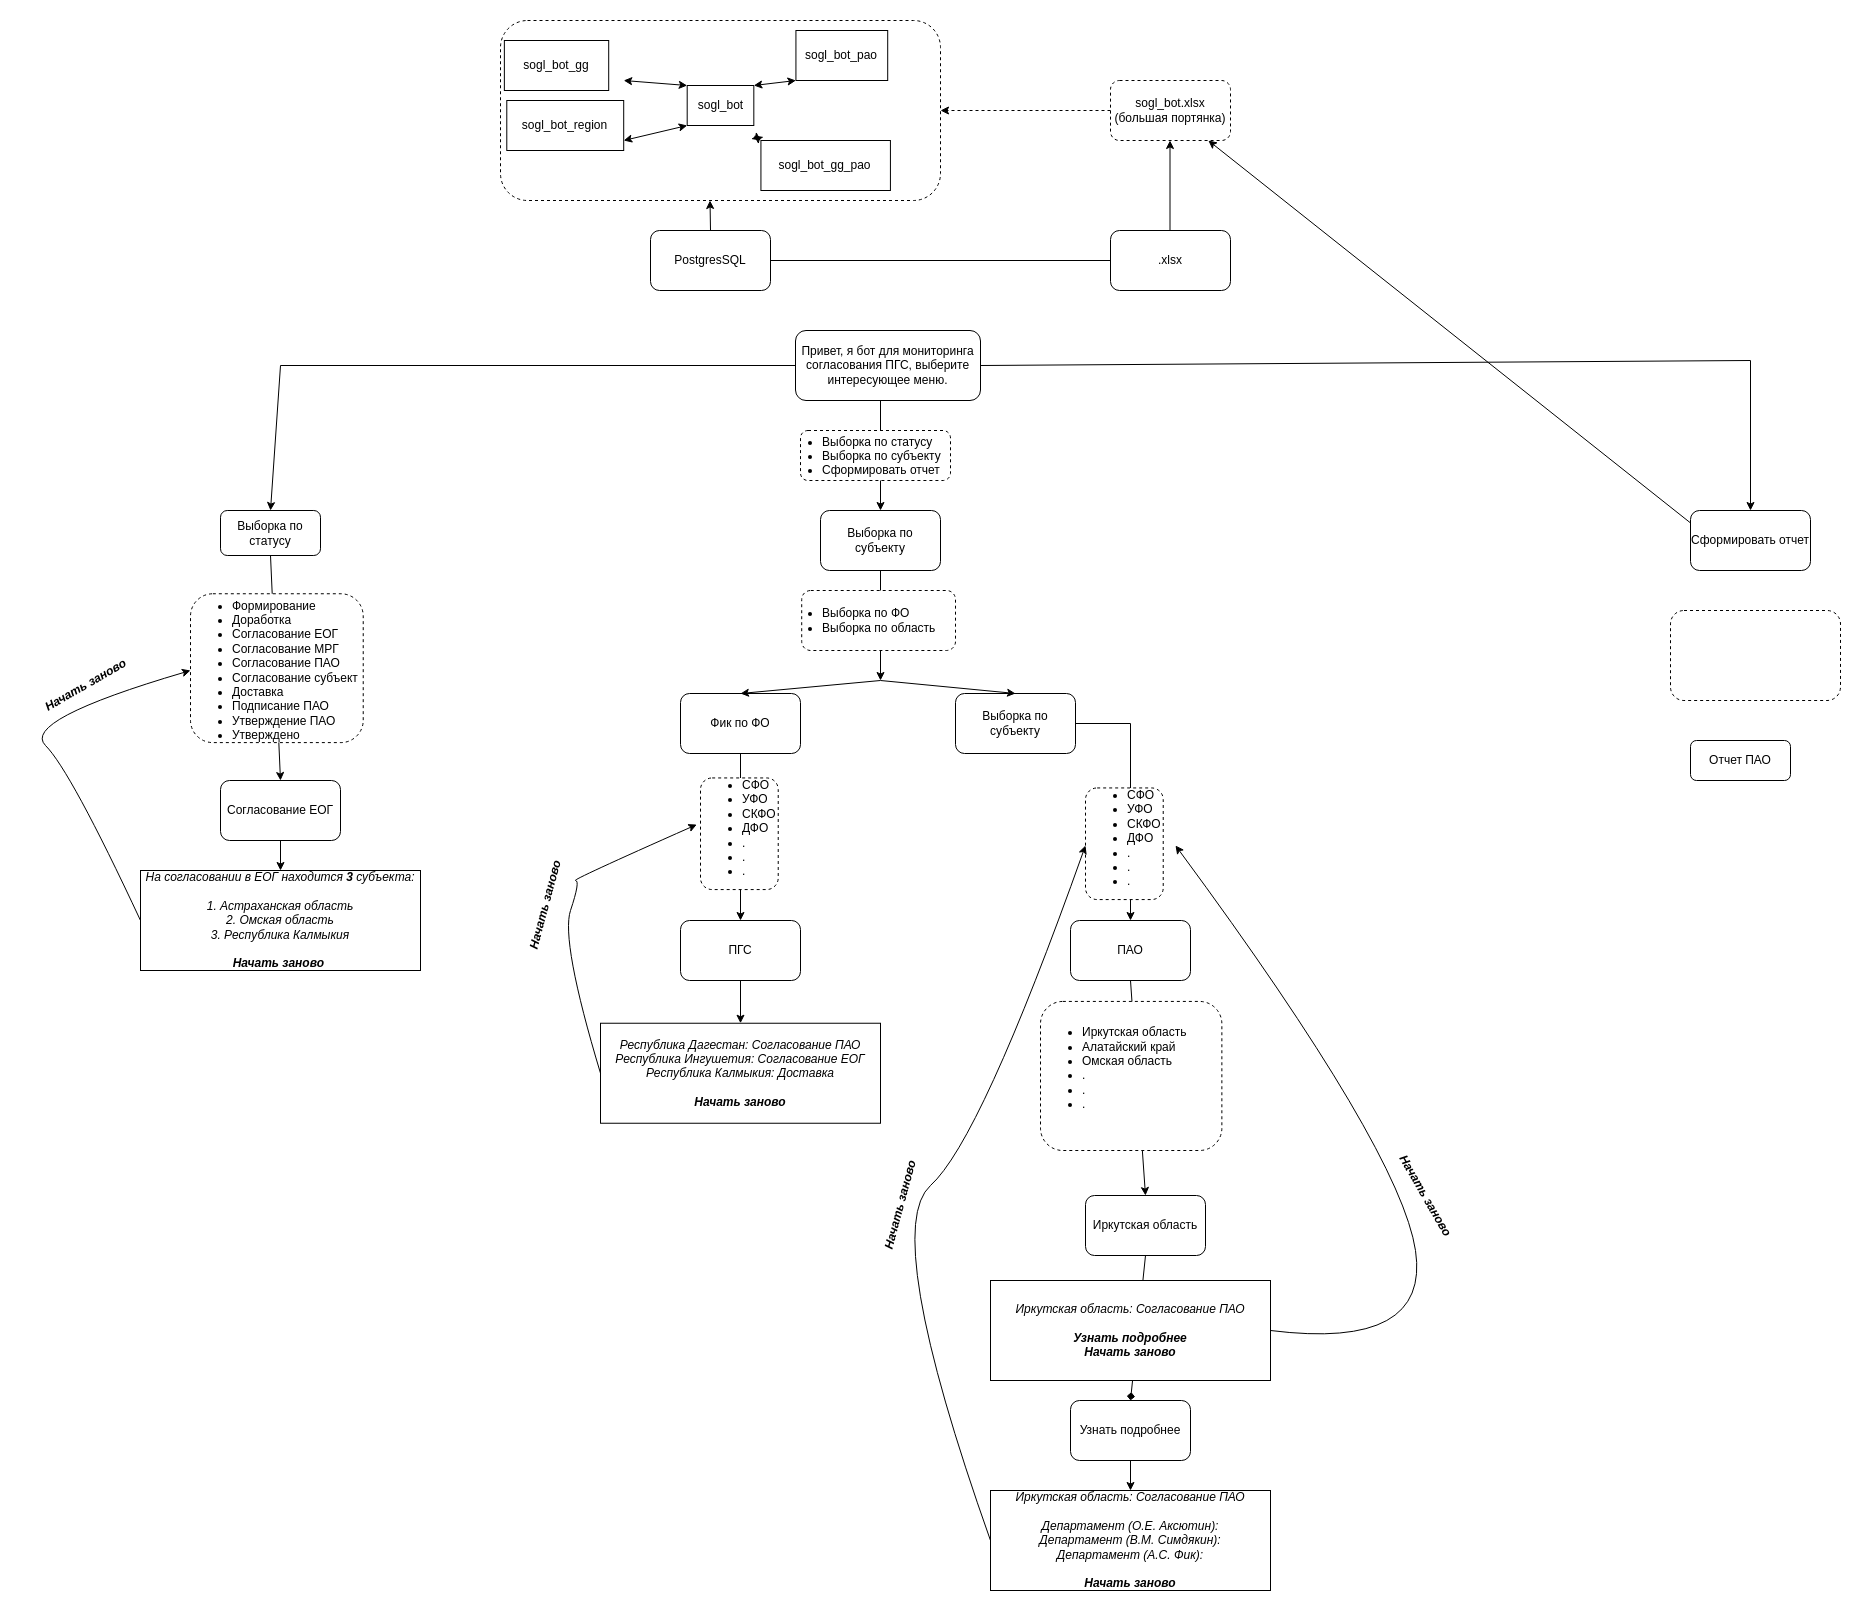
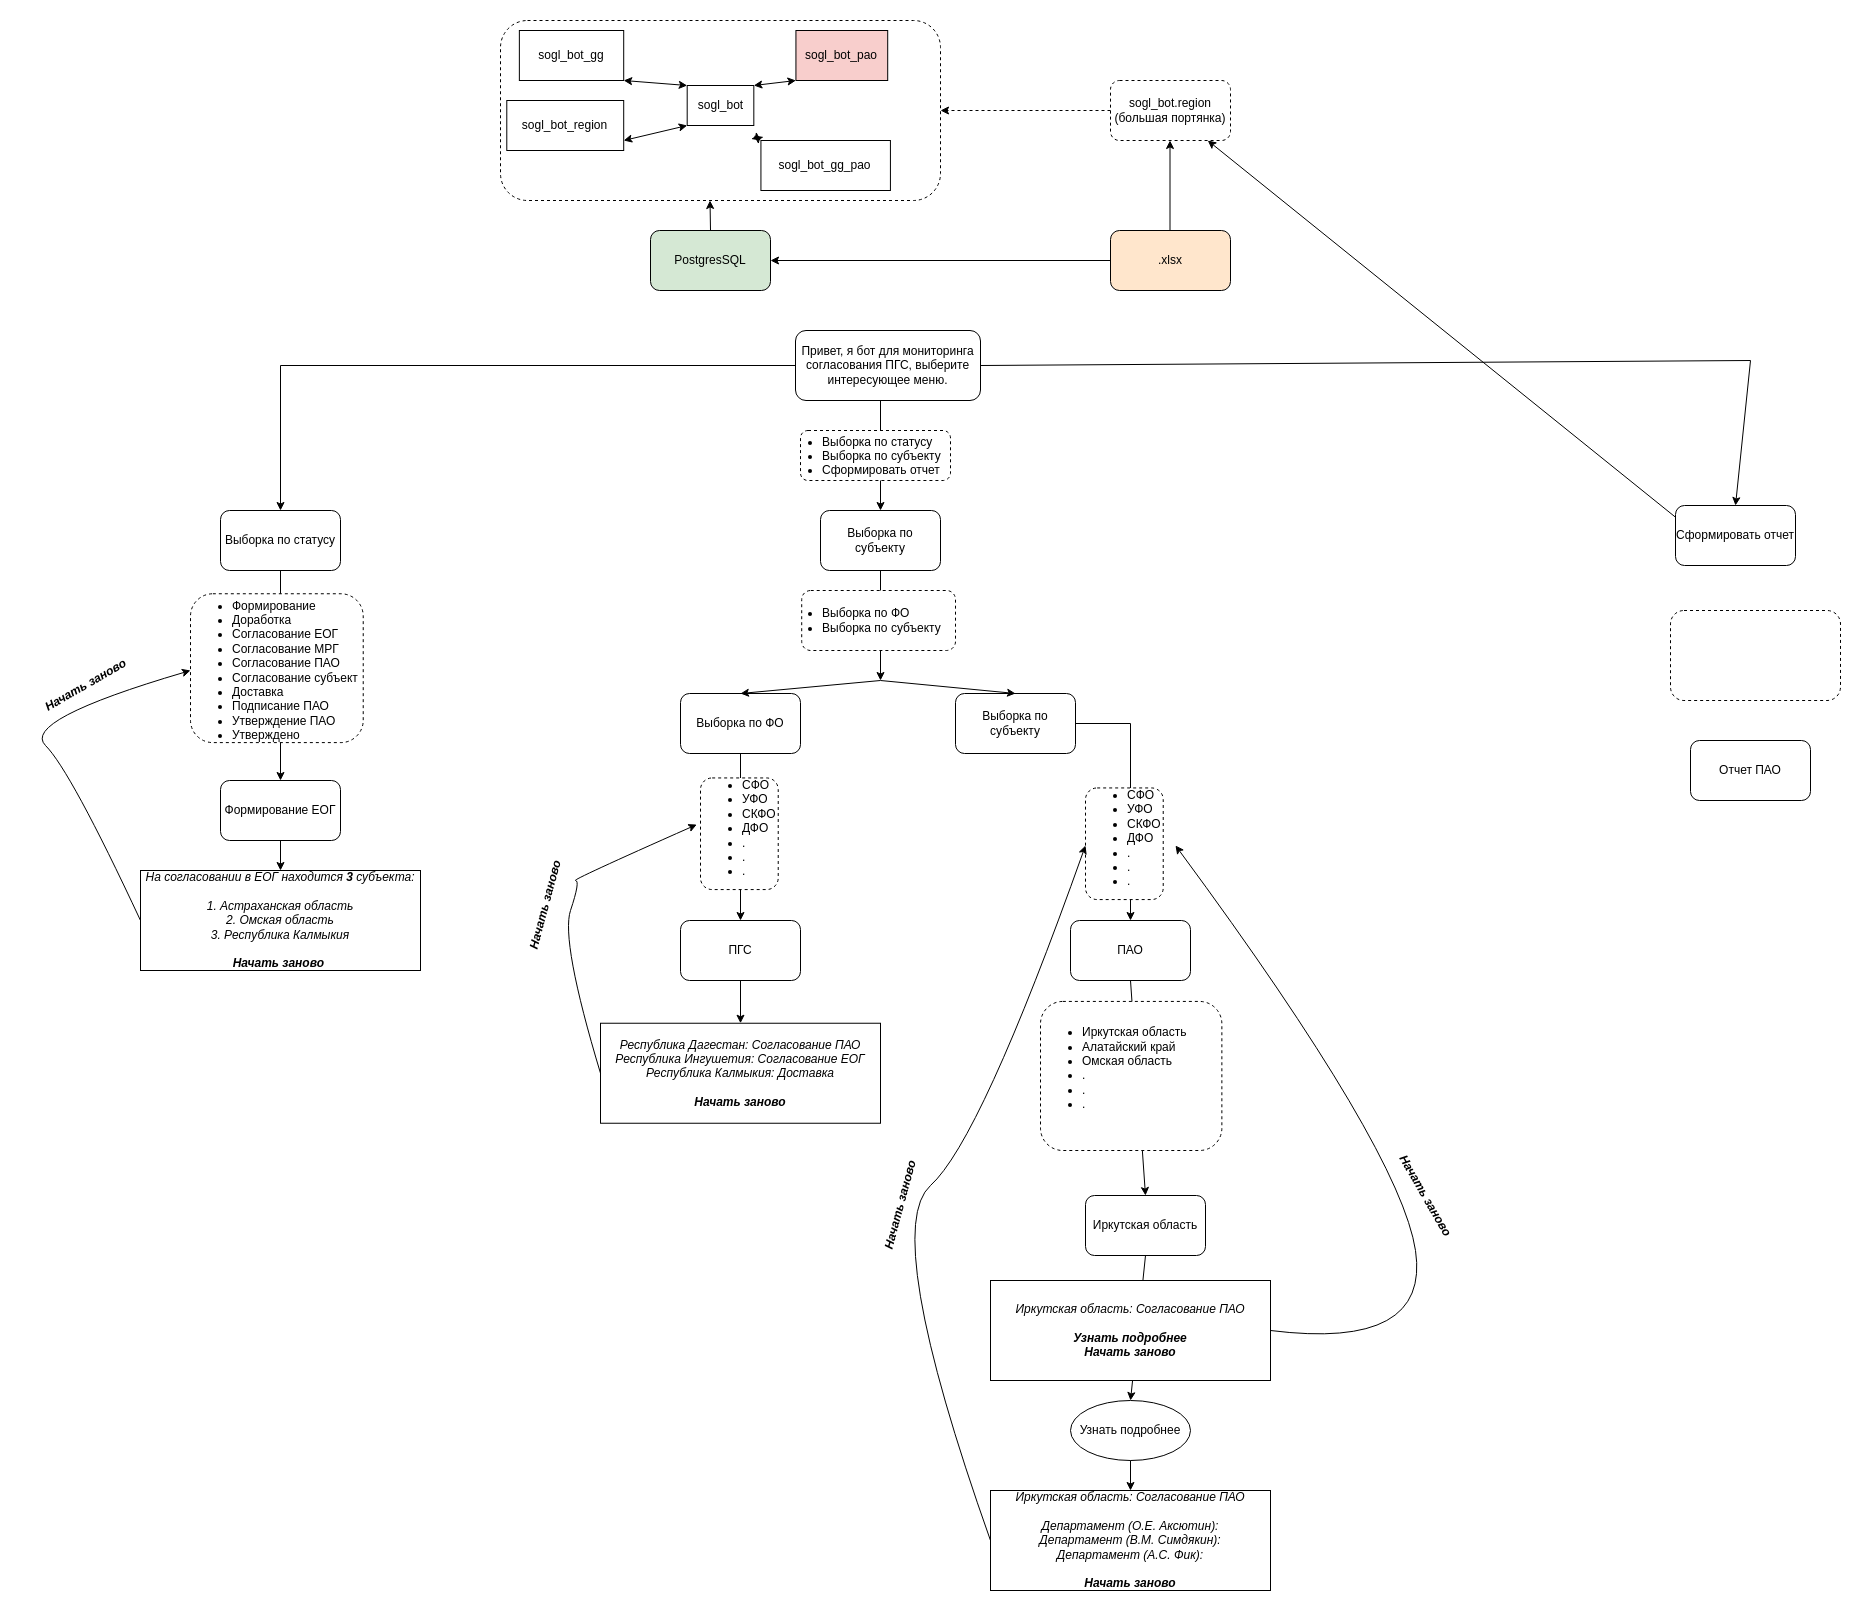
node "sogl_bot_pao": fillcolor #ffffff -> #f8cecc
node "sogl_bot_gg": moved (557, 66) -> (572, 56)
node "sogl_bot.xlsx (большая портянка)": label "sogl_bot.xlsx (большая портянка)" -> "sogl_bot.region (большая портянка)"
node "PostgresSQL": fillcolor #ffffff -> #d5e8d4
edge "PostgresSQL" -- ".xlsx": arrowhead none -> classic
node ".xlsx": fillcolor #ffffff -> #ffe6cc
node "Выборка по статусу": size 100x45 -> 120x60
node "Сформировать отчет": moved (1751, 541) -> (1736, 536)
node "Выборка по ФО Выборка по область": label "Выборка по ФО Выборка по область" -> "Выборка по ФО Выборка по субъекту"
node "Фик по ФО": label "Фик по ФО" -> "Выборка по ФО"
node "Отчет ПАО": size 100x40 -> 120x60
node "Согласование ЕОГ": label "Согласование ЕОГ" -> "Формирование ЕОГ"
edge "Иркутская область" -> "Узнать подробнее": arrowhead diamond -> classic
node "Узнать подробнее": shape rounded rectangle -> ellipse
